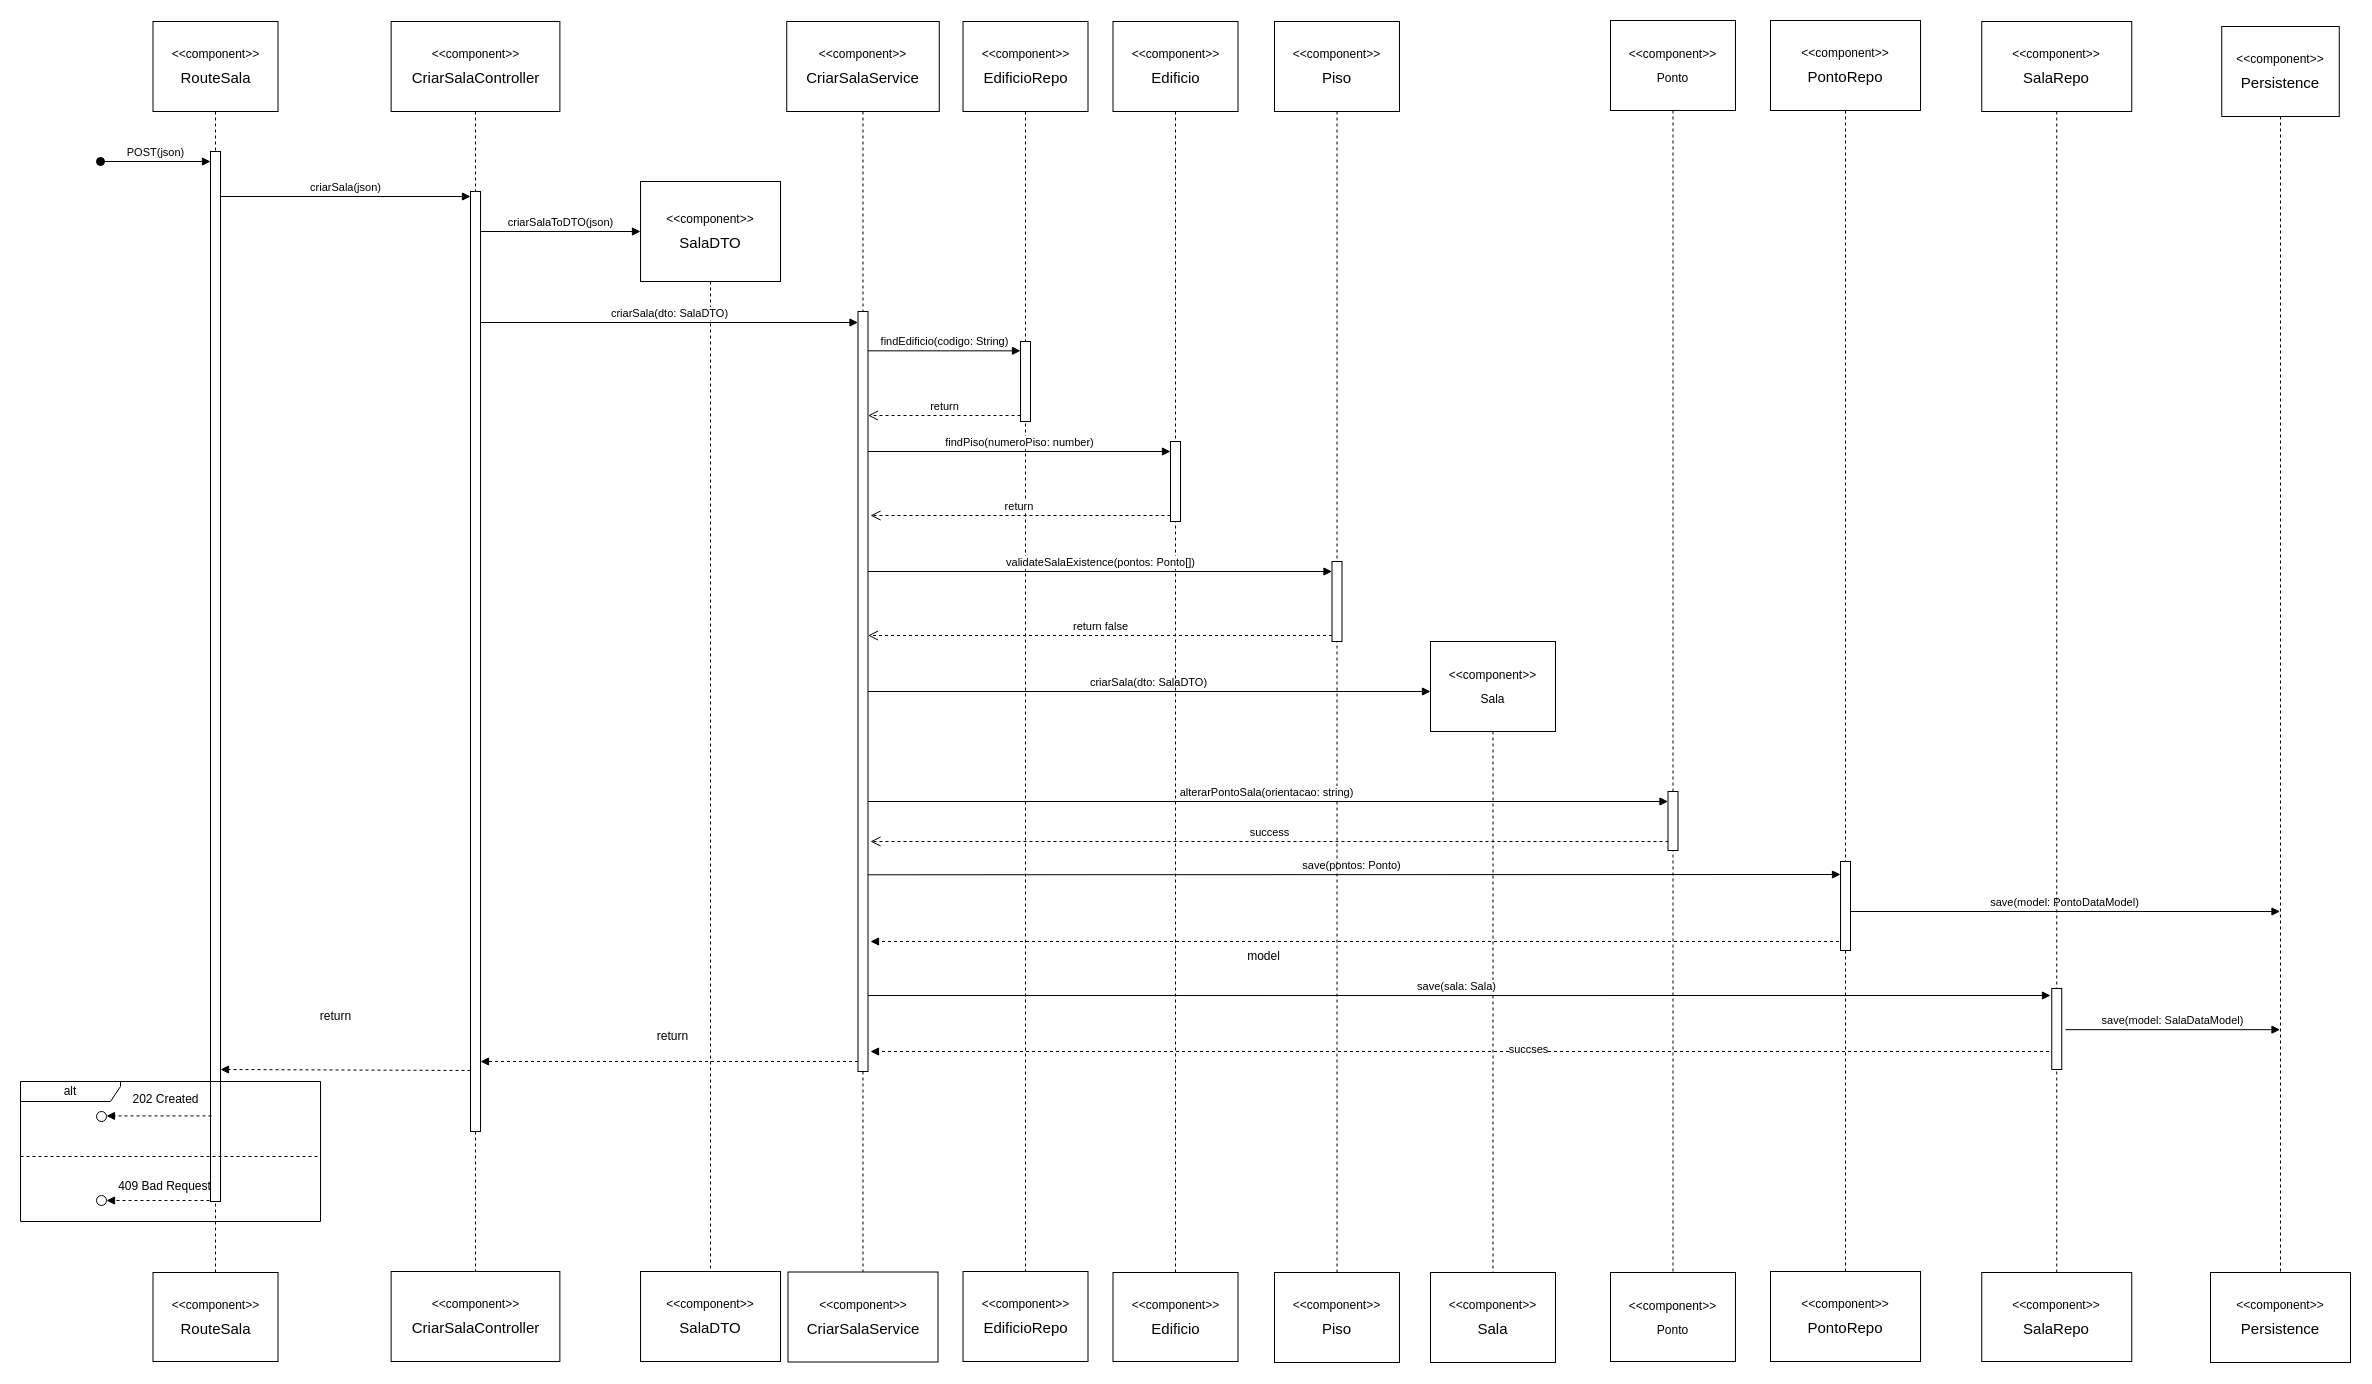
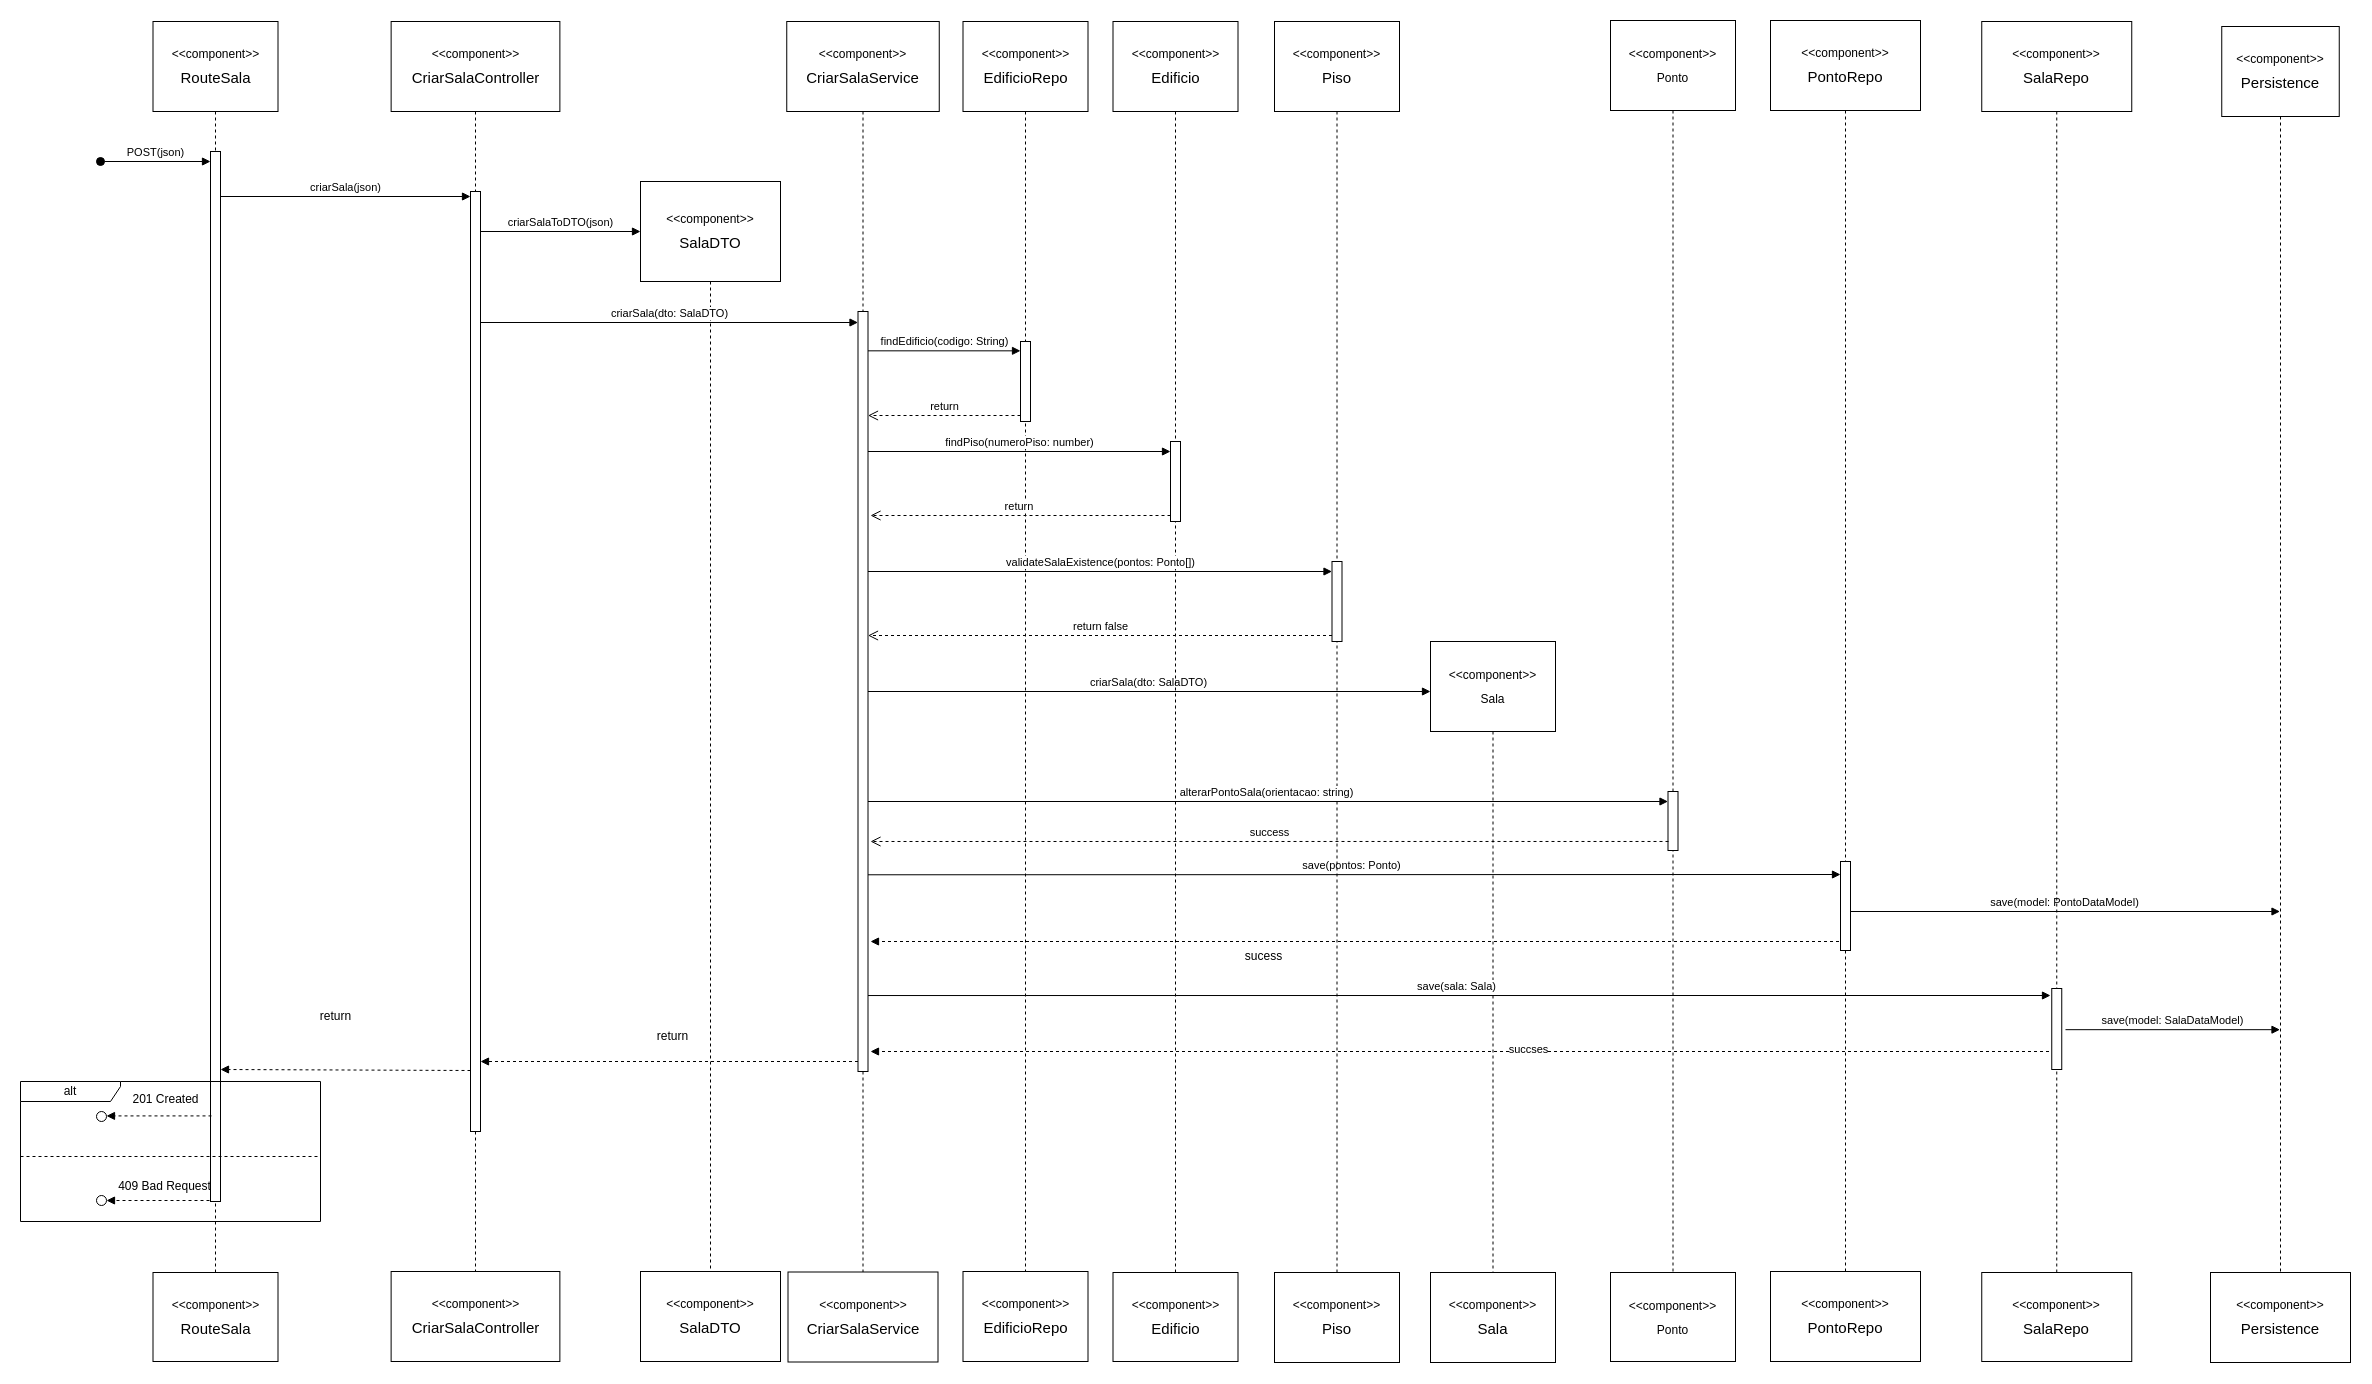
node "model": label "model" -> "sucess"
node "202 Created": label "202 Created" -> "201 Created"
